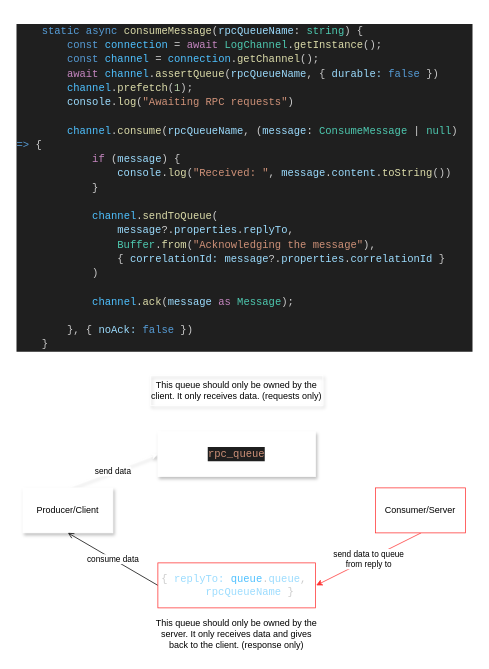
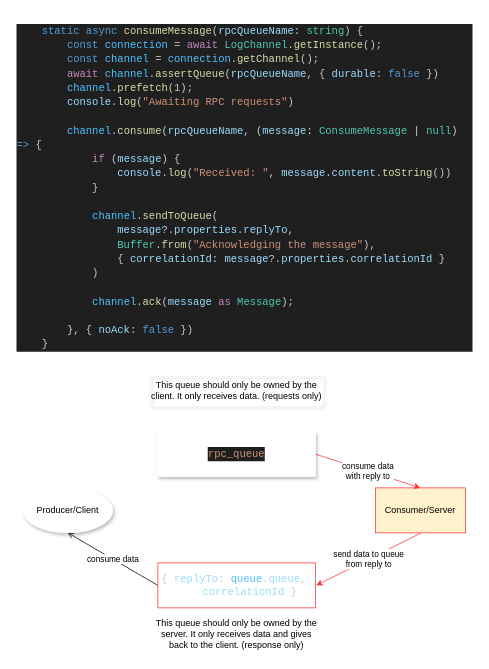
edge "rpc_queue" -> "Consumer/Server": added, label "consume data with reply to"
edge "Producer/Client" -> "rpc_queue": removed, label "send data"
node "Producer/Client": shape rectangle -> ellipse
node "Consumer/Server": fillcolor #ffffff -> #fff2cc
node "{ replyTo: queue.queue, rpcQueueName }": label "{ replyTo: queue.queue, rpcQueueName }" -> "{ replyTo: queue.queue, correlationId }"
